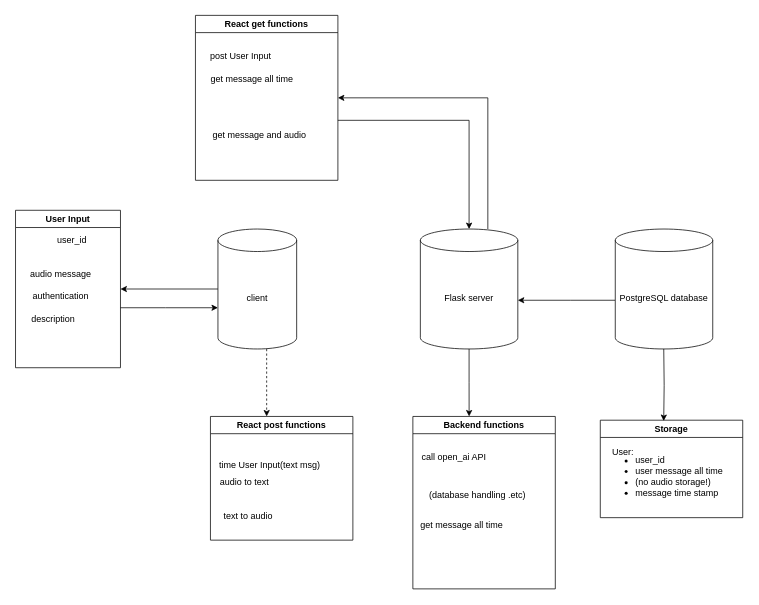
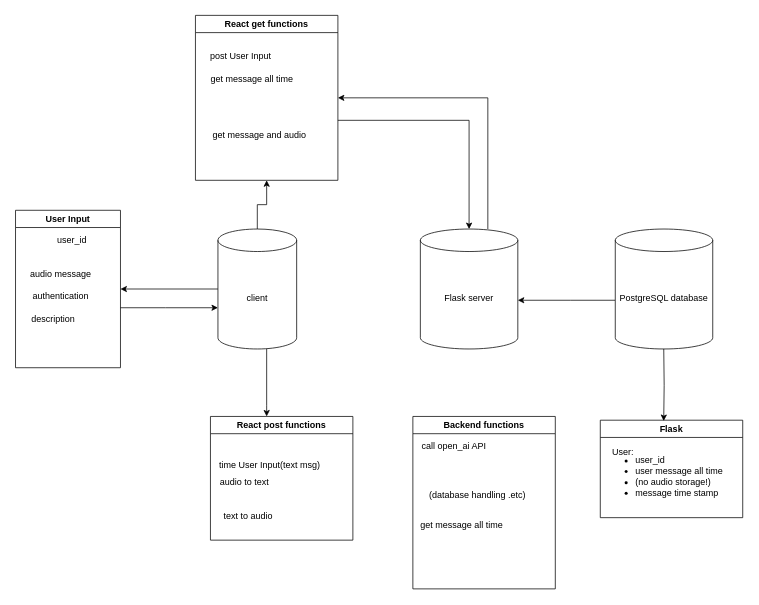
edge "client" -> "React get functions": added
edge "client" -> "React post functions": style dashed -> solid
edge "Flask server" -> "Backend functions": removed
node "Storage": label "Storage" -> "Flask"
node "call open_ai API": moved (462, 458) -> (462, 447)
